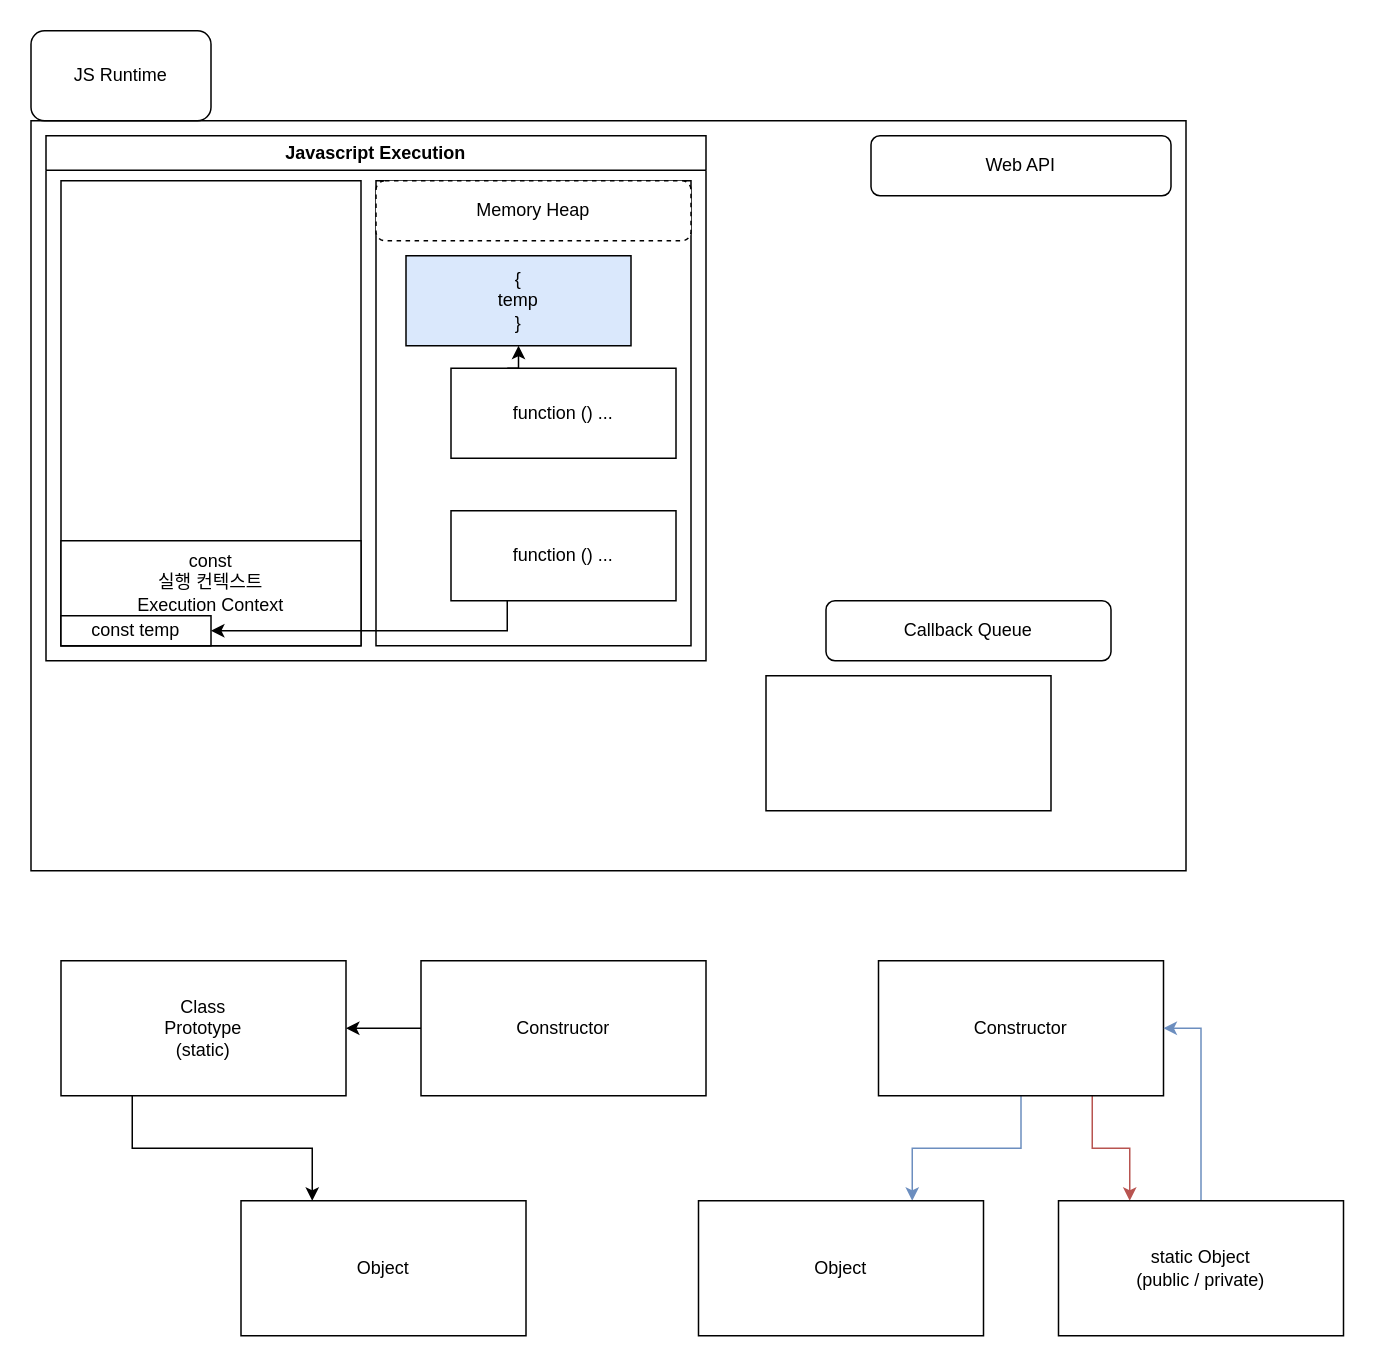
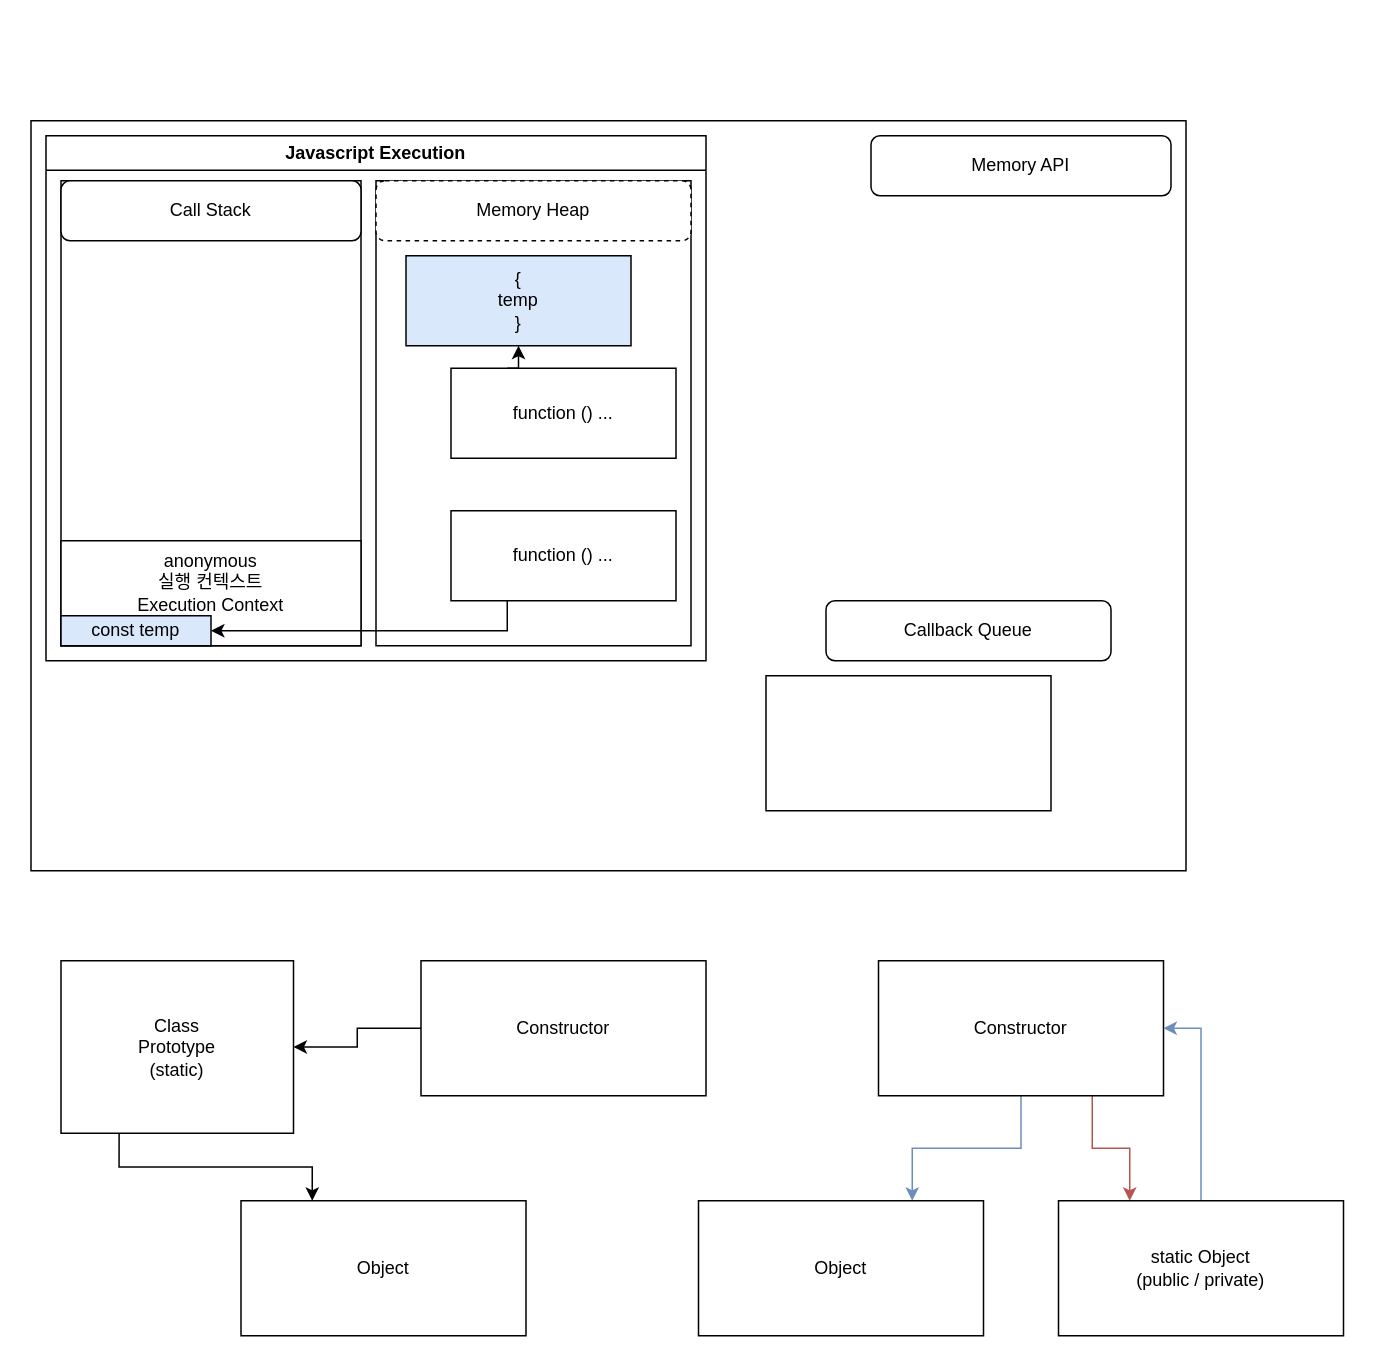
node "JS Runtime": removed
node "Web API": label "Web API" -> "Memory API"
node "Call Stack": added
node "const 실행 컨텍스트 Execution Context": label "const 실행 컨텍스트 Execution Context" -> "anonymous 실행 컨텍스트 Execution Context"
node "const temp": fillcolor #ffffff -> #dae8fc
node "Class Prototype (static)": size 285x135 -> 233x173
